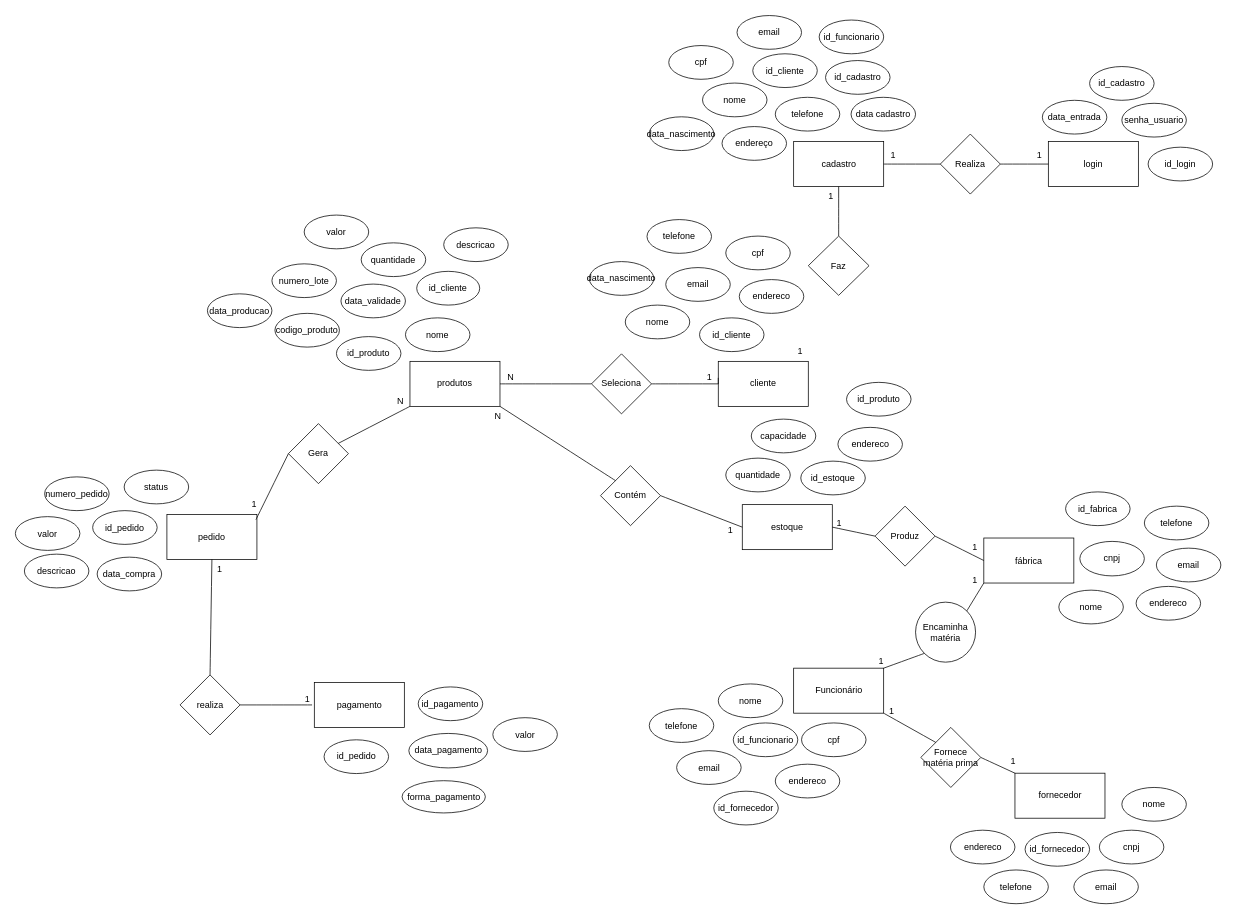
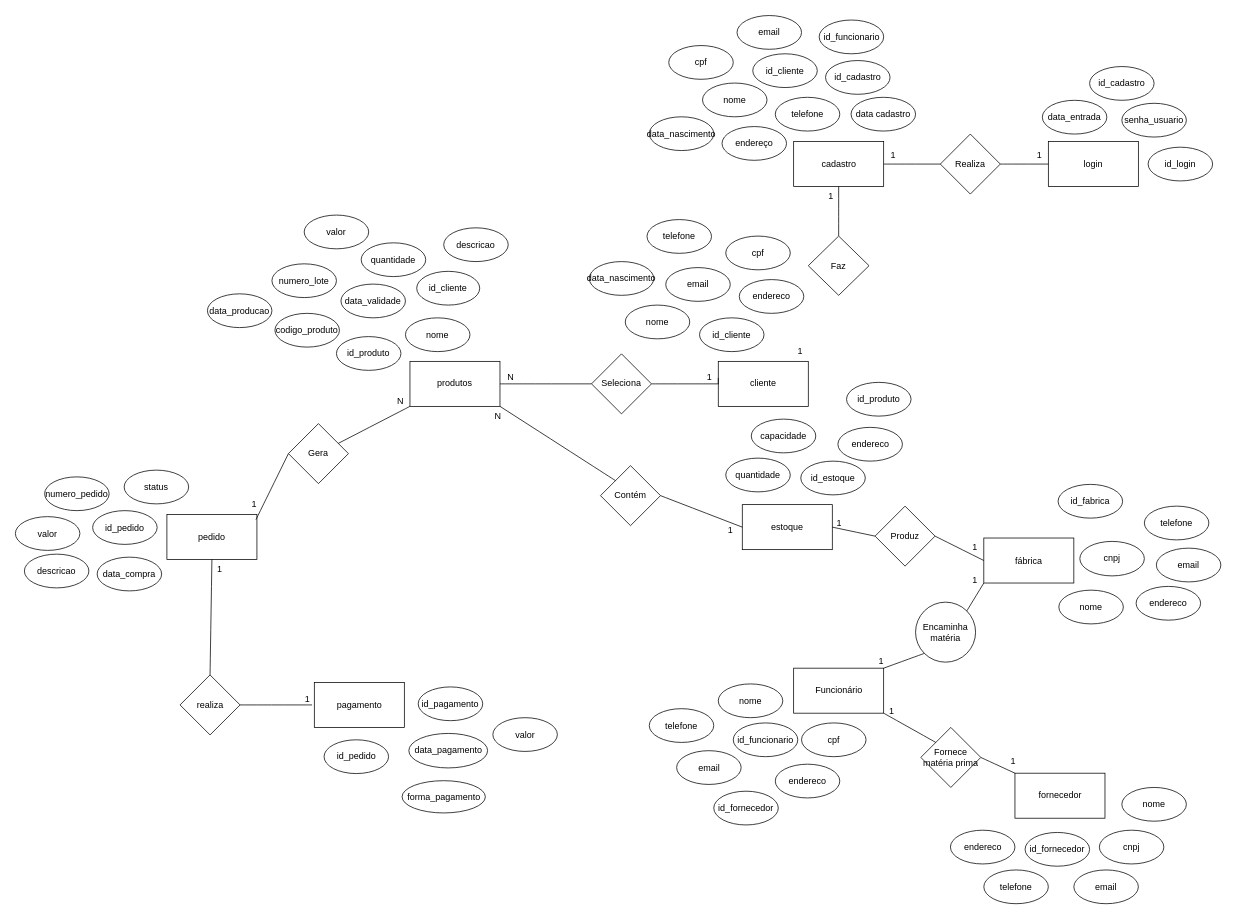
node "id_fabrica": moved (1098, 509) -> (1090, 501)
